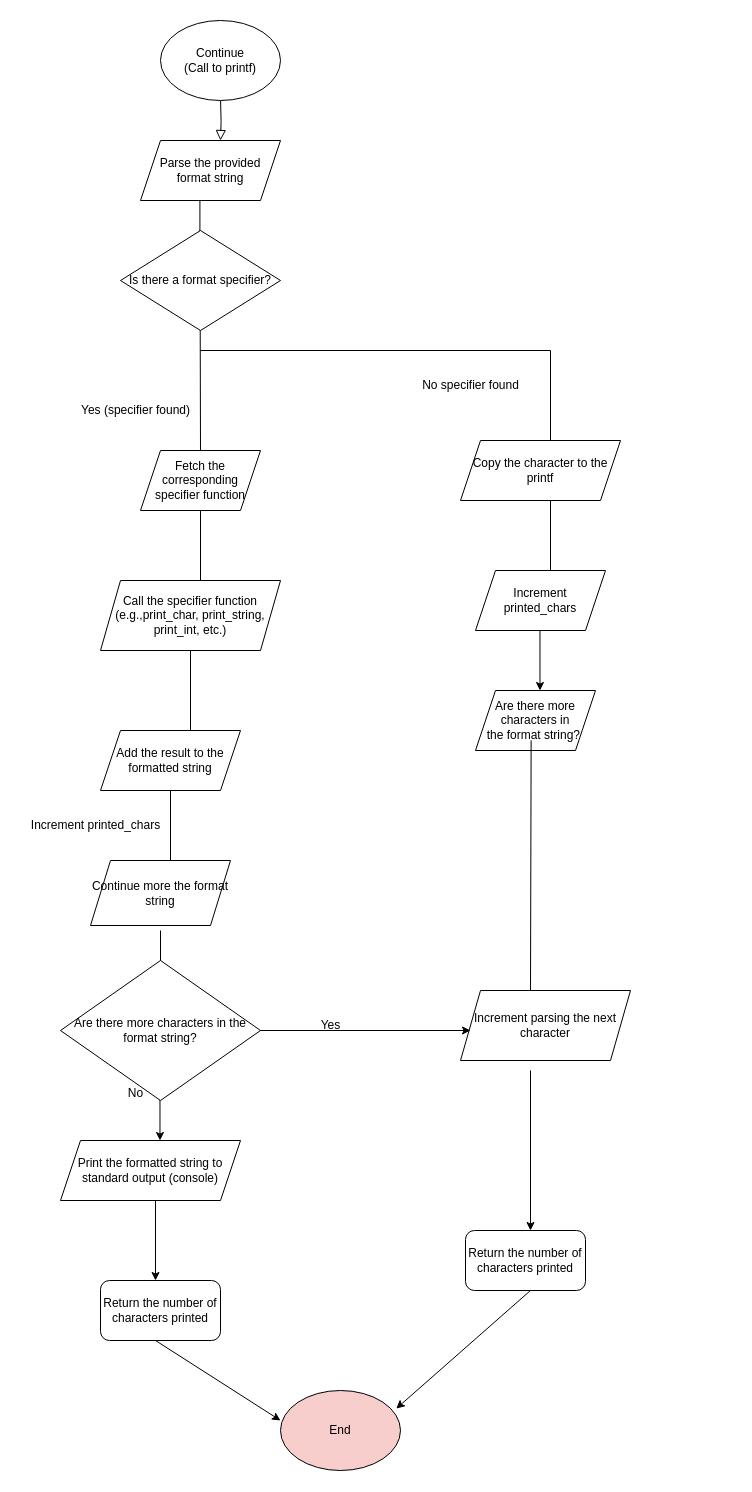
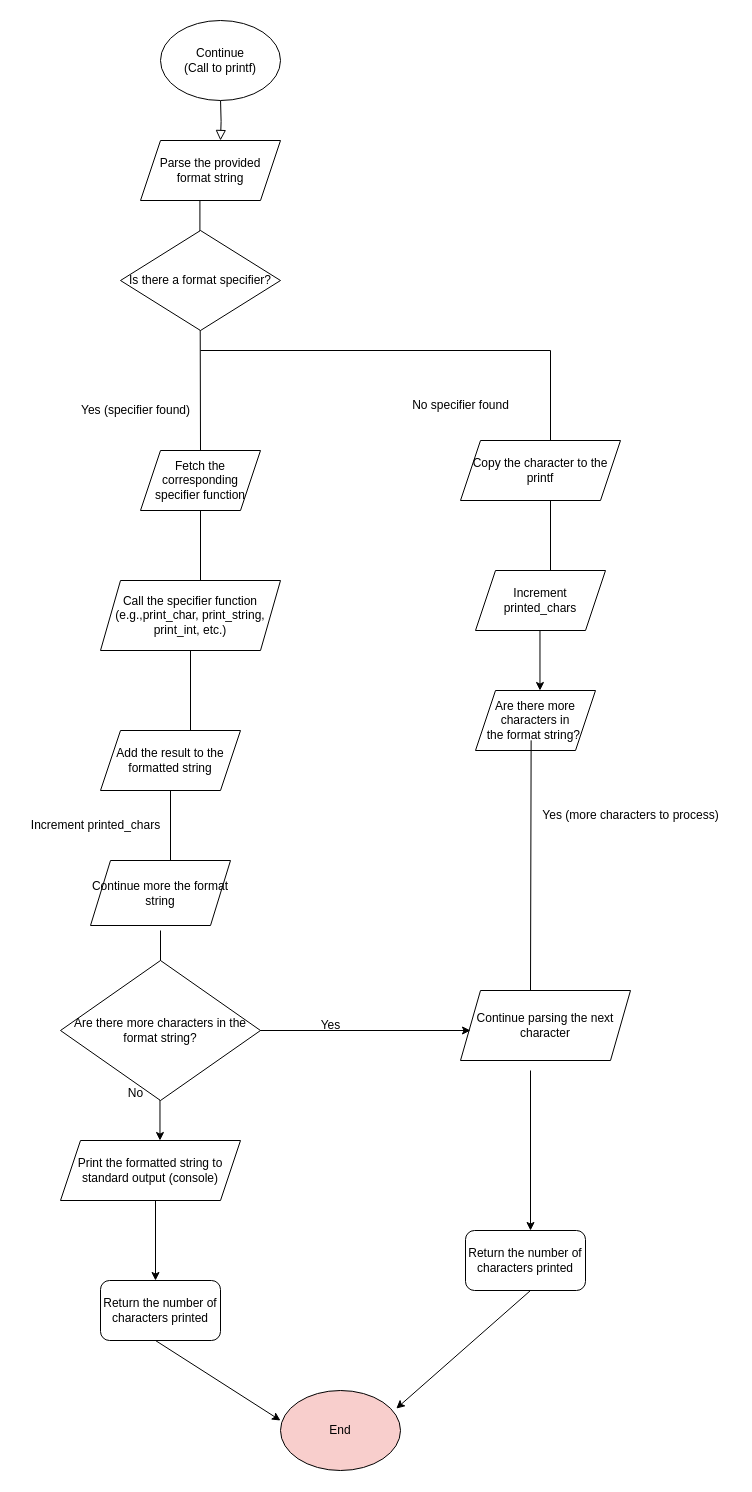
node "No specifier found": moved (471, 386) -> (461, 406)
node "Yes (more characters to process)": added
node "Increment parsing the next character": label "Increment parsing the next character" -> "Continue parsing the next character"
